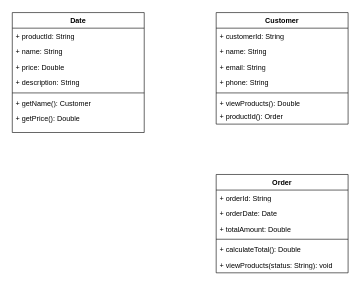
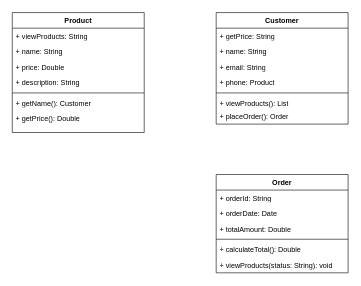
node "Date": label "Date" -> "Product"
node "+ productId: String": label "+ productId: String" -> "+ viewProducts: String"
node "+ customerId: String": label "+ customerId: String" -> "+ getPrice: String"
node "+ phone: String": label "+ phone: String" -> "+ phone: Product"
node "+ viewProducts(): Double": label "+ viewProducts(): Double" -> "+ viewProducts(): List"
node "+ productId(): Order": label "+ productId(): Order" -> "+ placeOrder(): Order"
